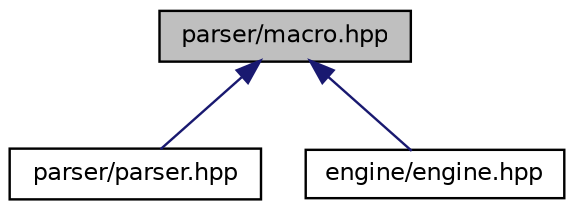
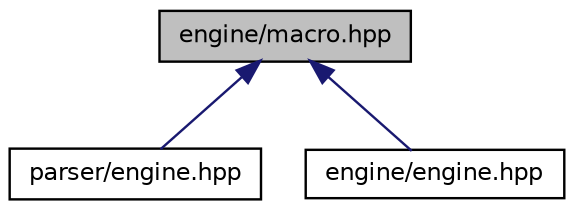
node "parser/macro.hpp": label "parser/macro.hpp" -> "engine/macro.hpp"
node "parser/parser.hpp": label "parser/parser.hpp" -> "parser/engine.hpp"
